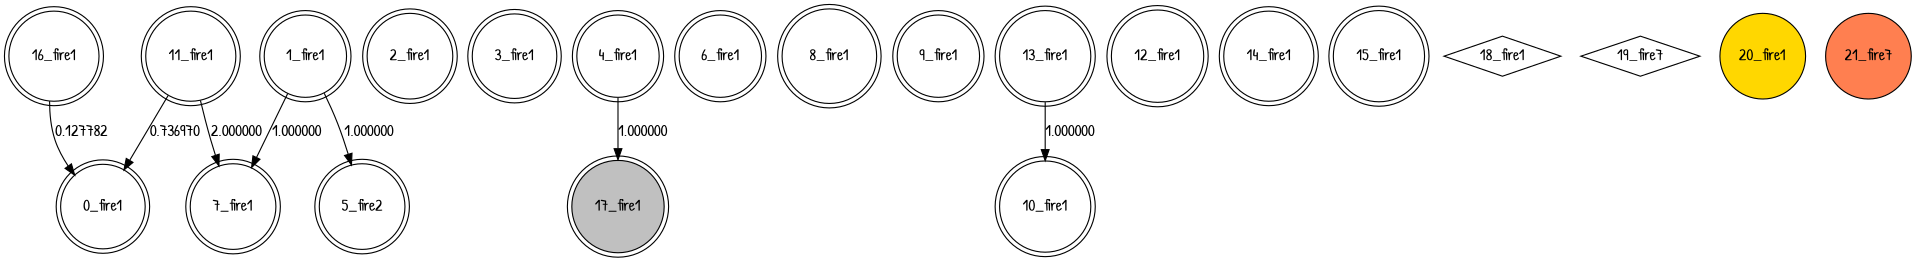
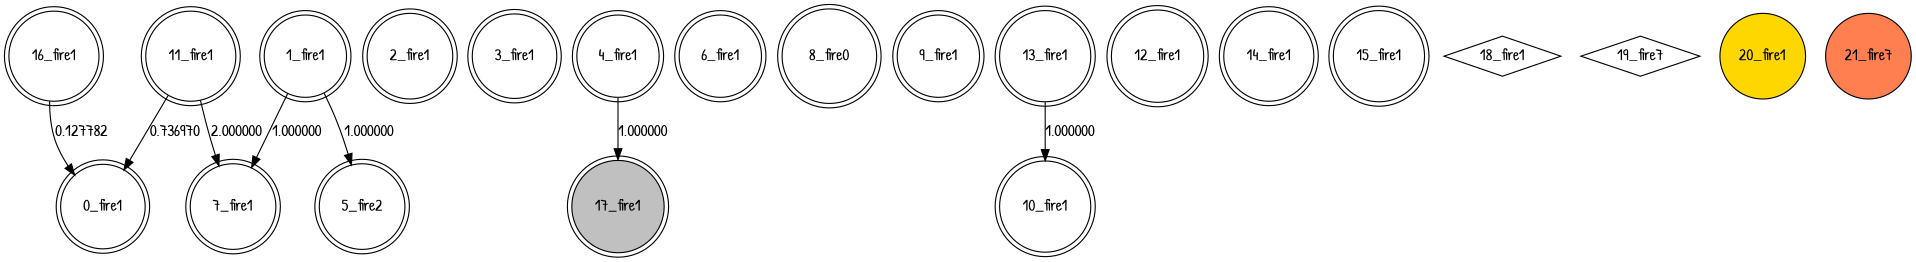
node "8_fire1": label "8_fire1" -> "8_fire0"
